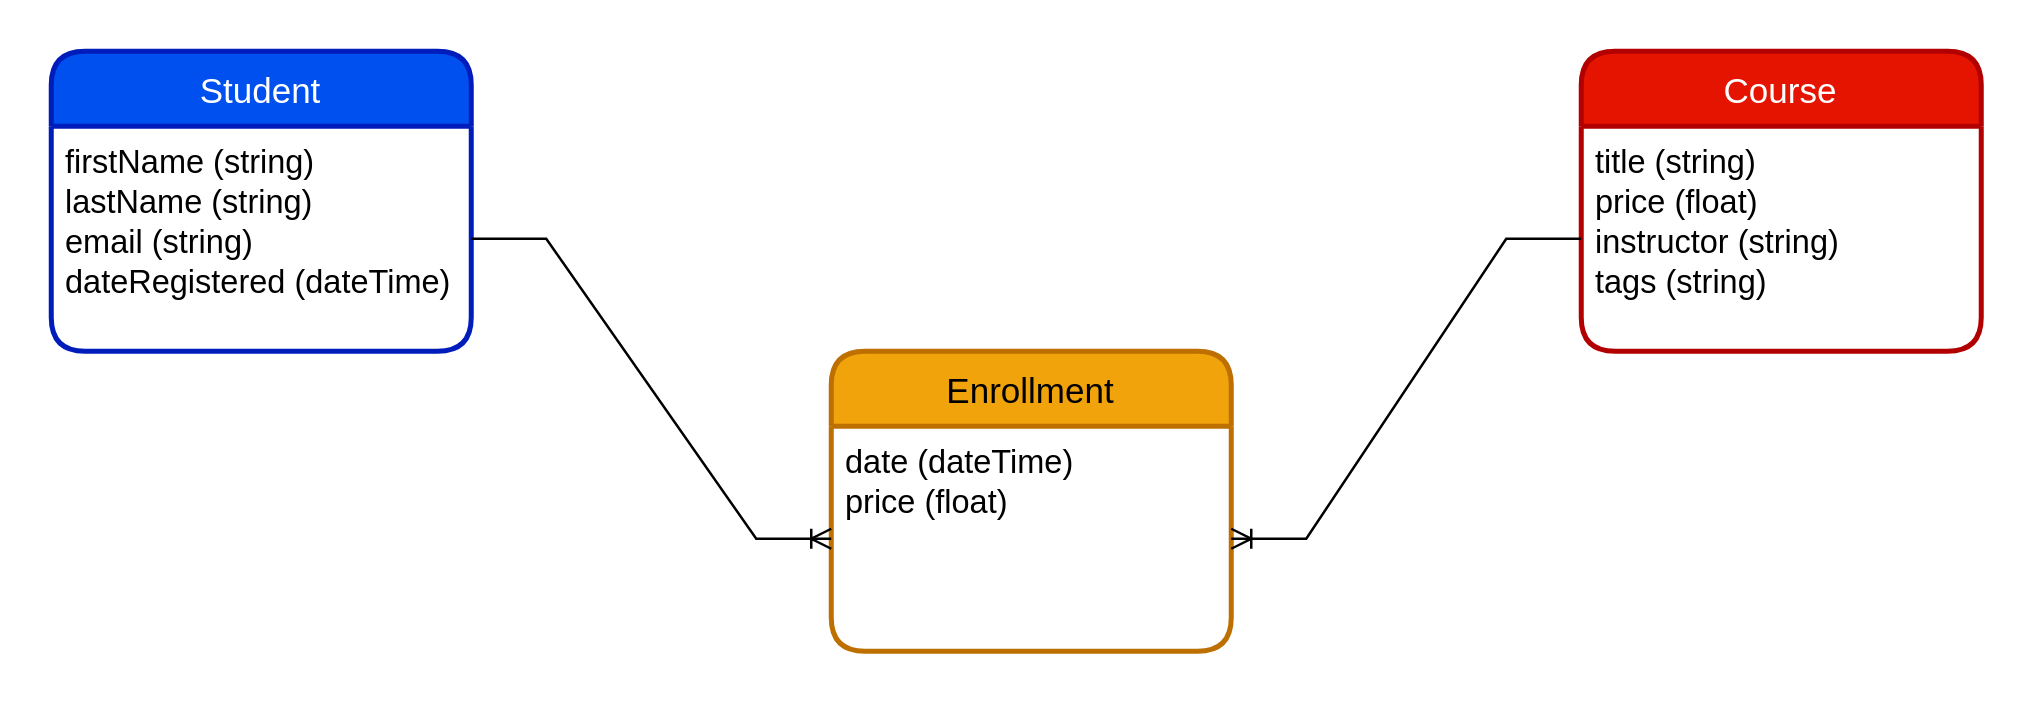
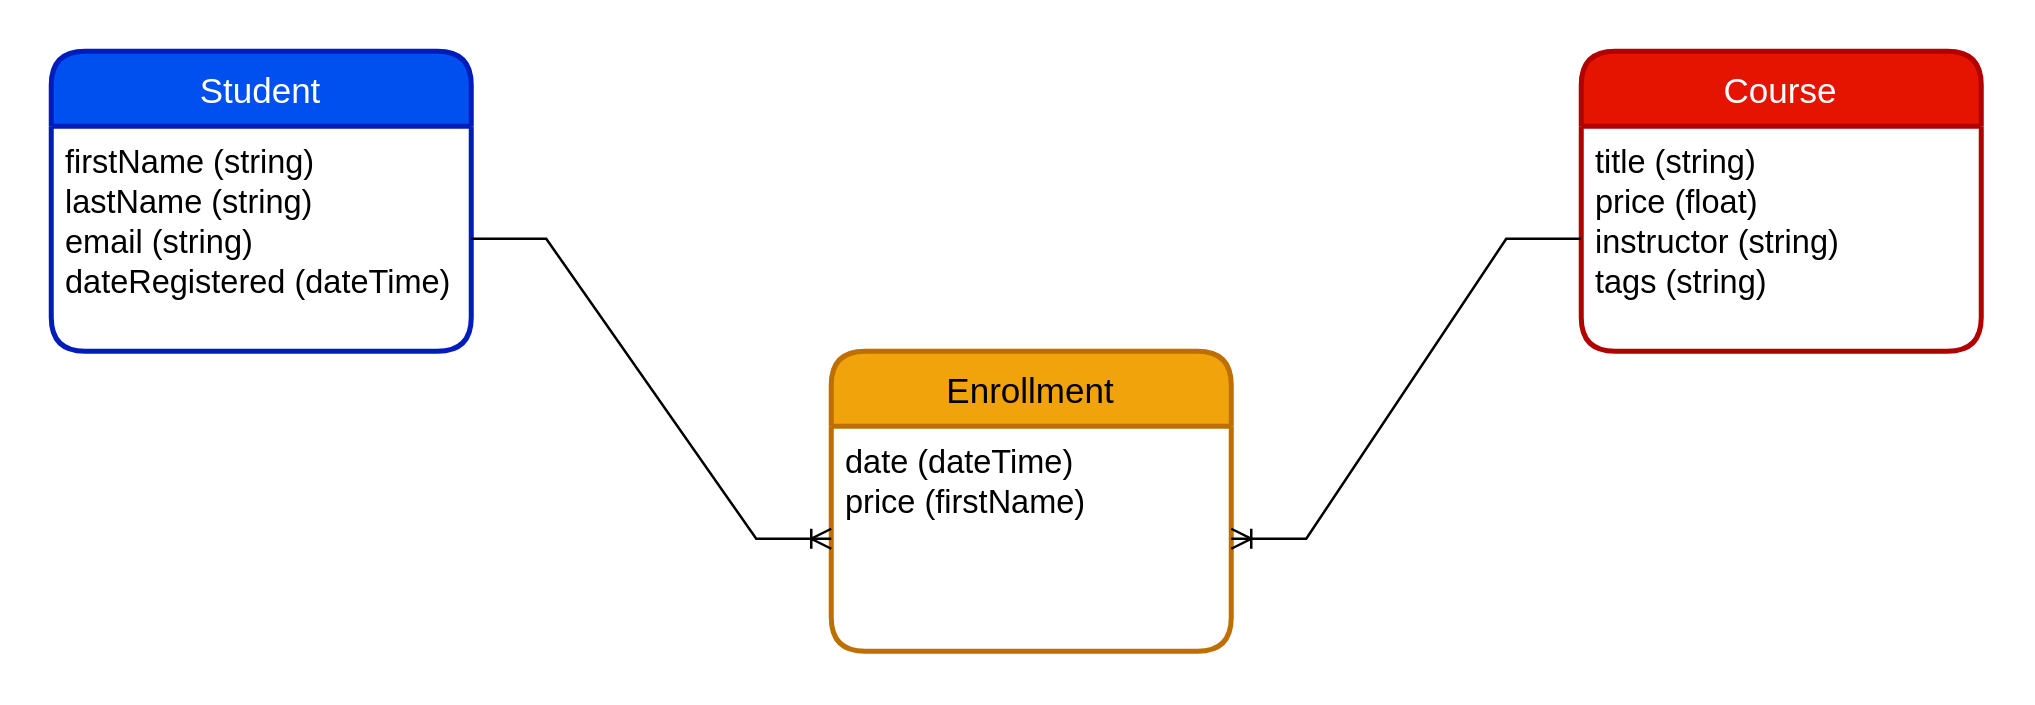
node "date (dateTime) price (float)": label "date (dateTime) price (float)" -> "date (dateTime) price (firstName)"
